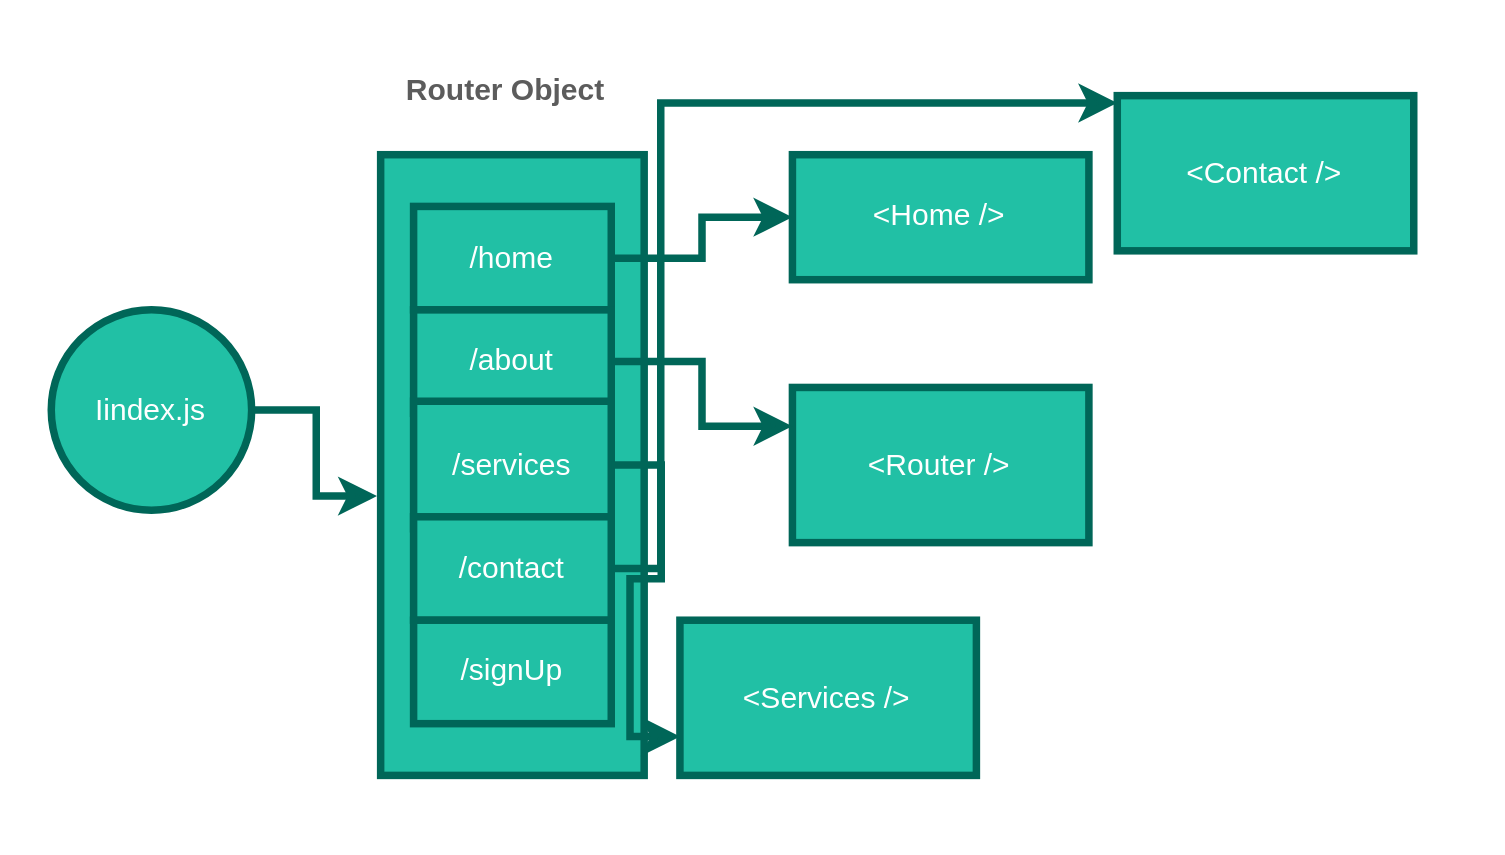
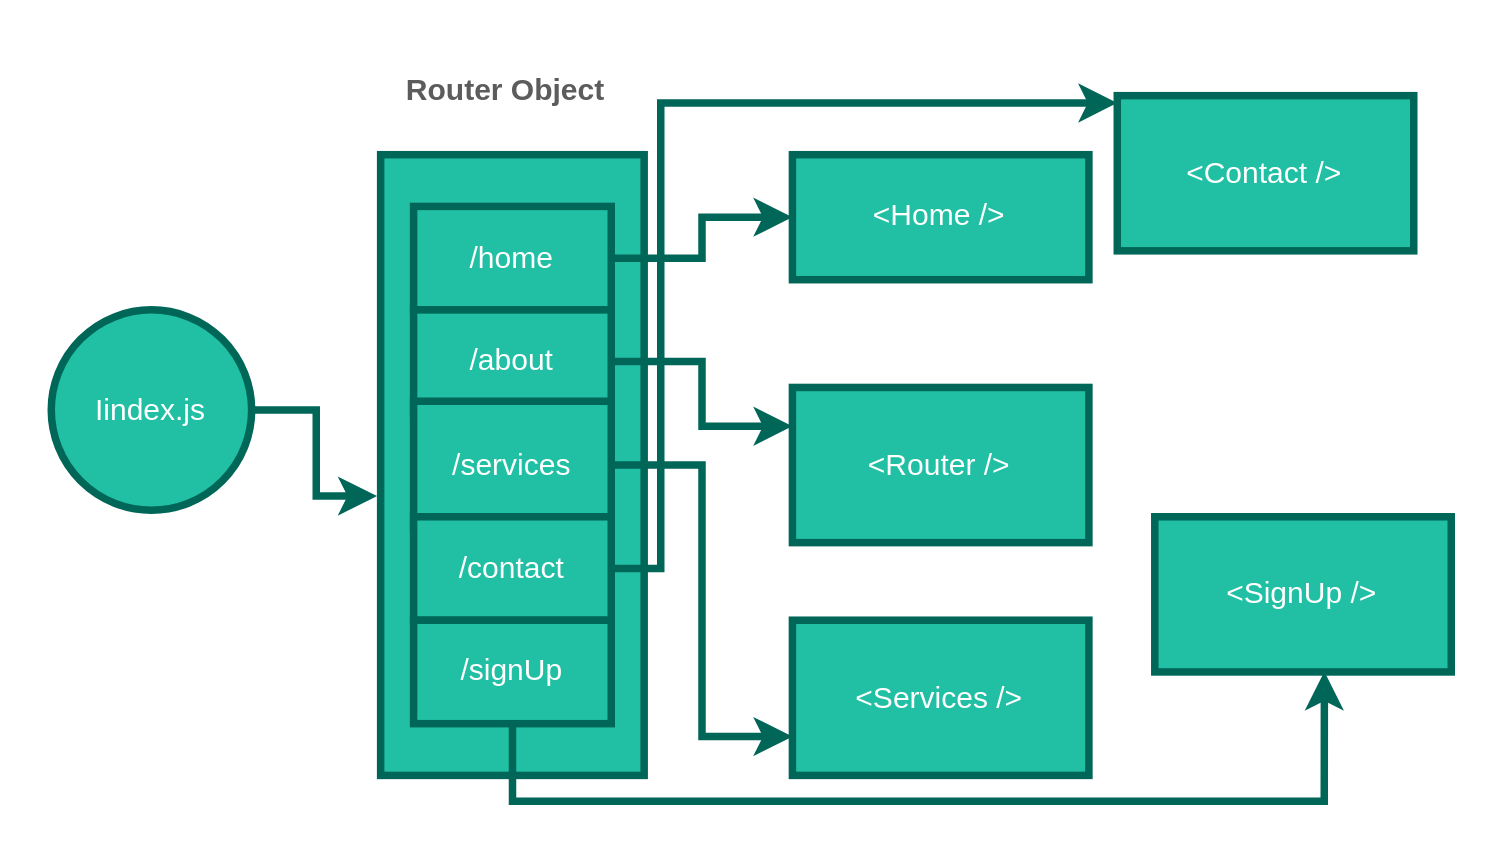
node "<SignUp />": added
node "<Services />": moved (828, 698) -> (941, 698)
edge "/signUp" -> "<SignUp />": added
